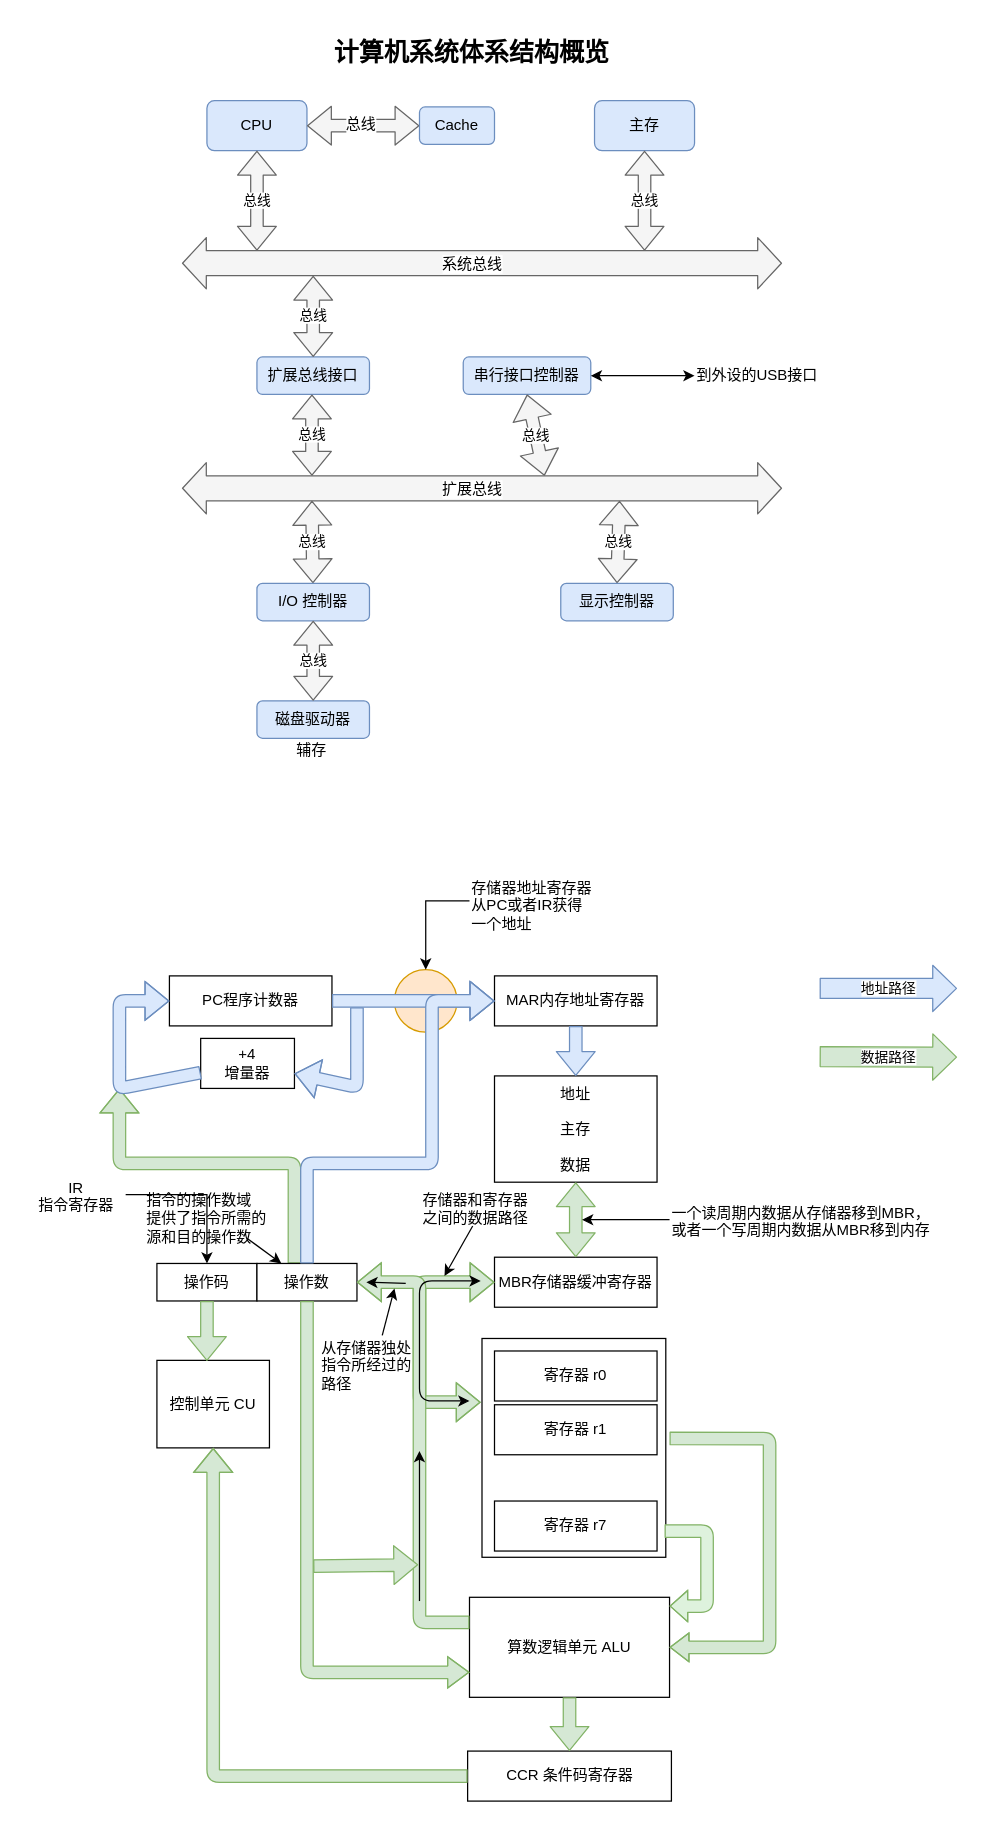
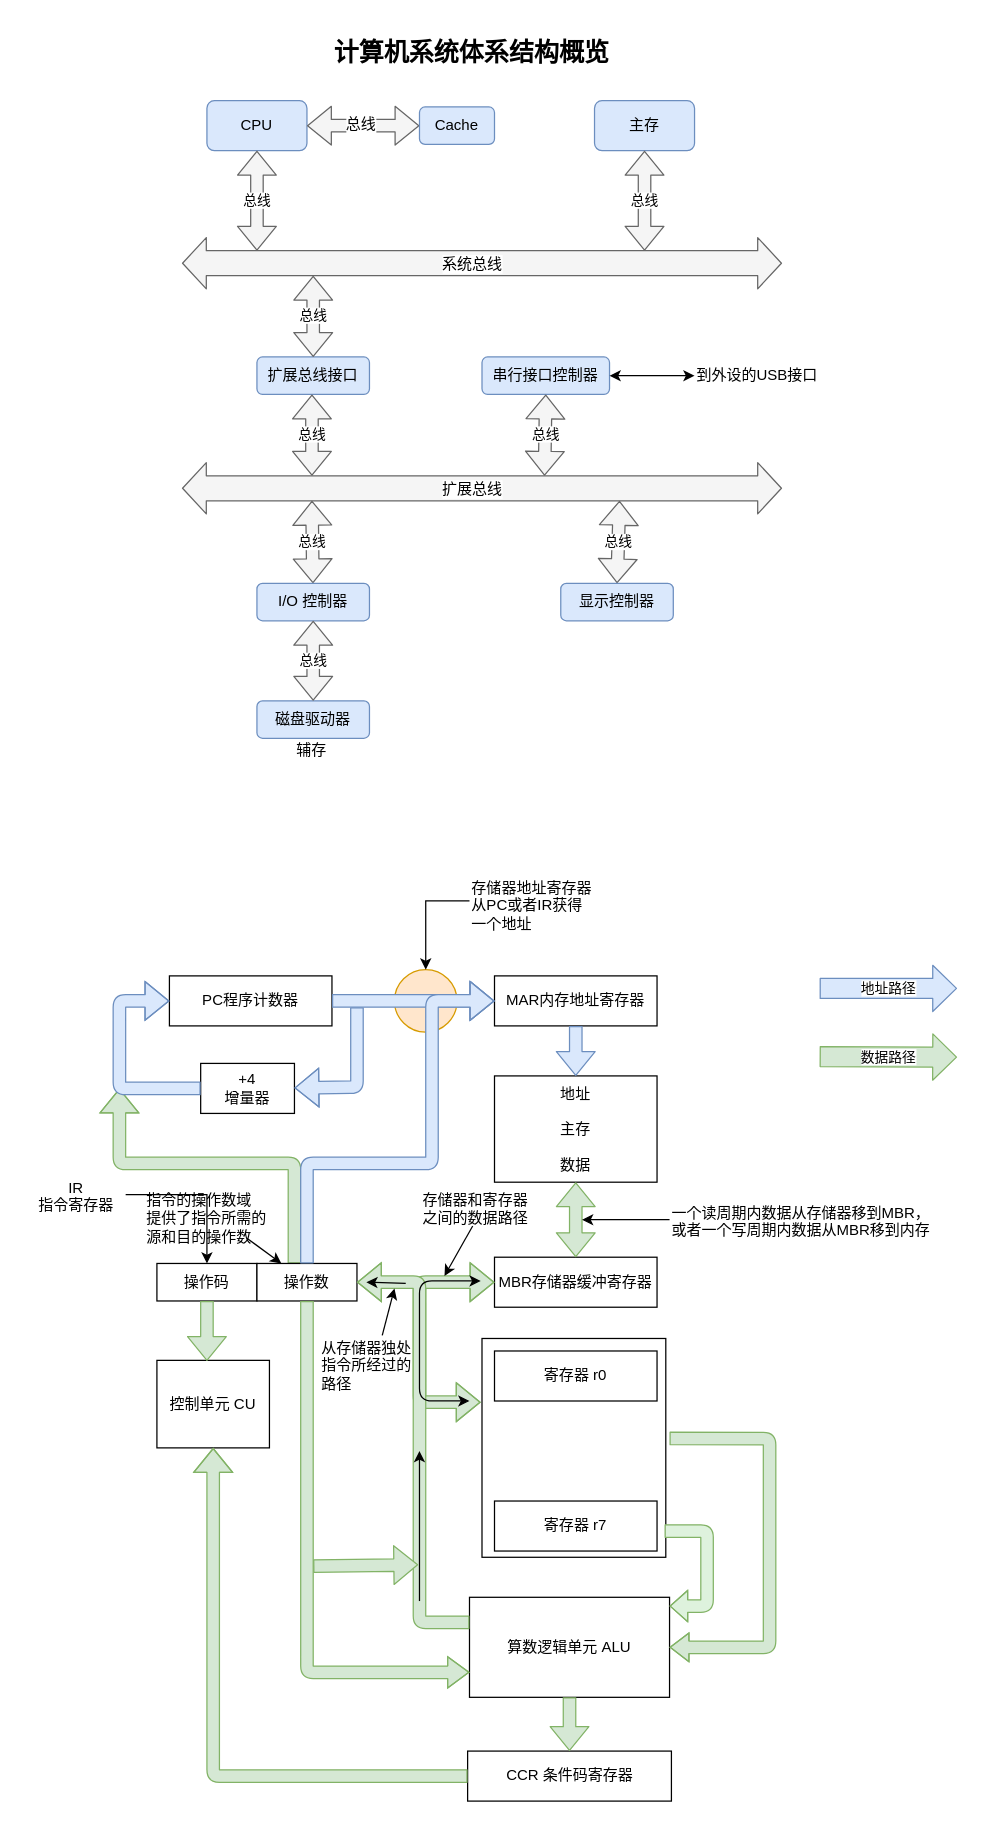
node "串行接口控制器": moved (527, 376) -> (546, 376)
node "+4 增量器": moved (248, 1063) -> (248, 1088)
node "寄存器 r1": removed
